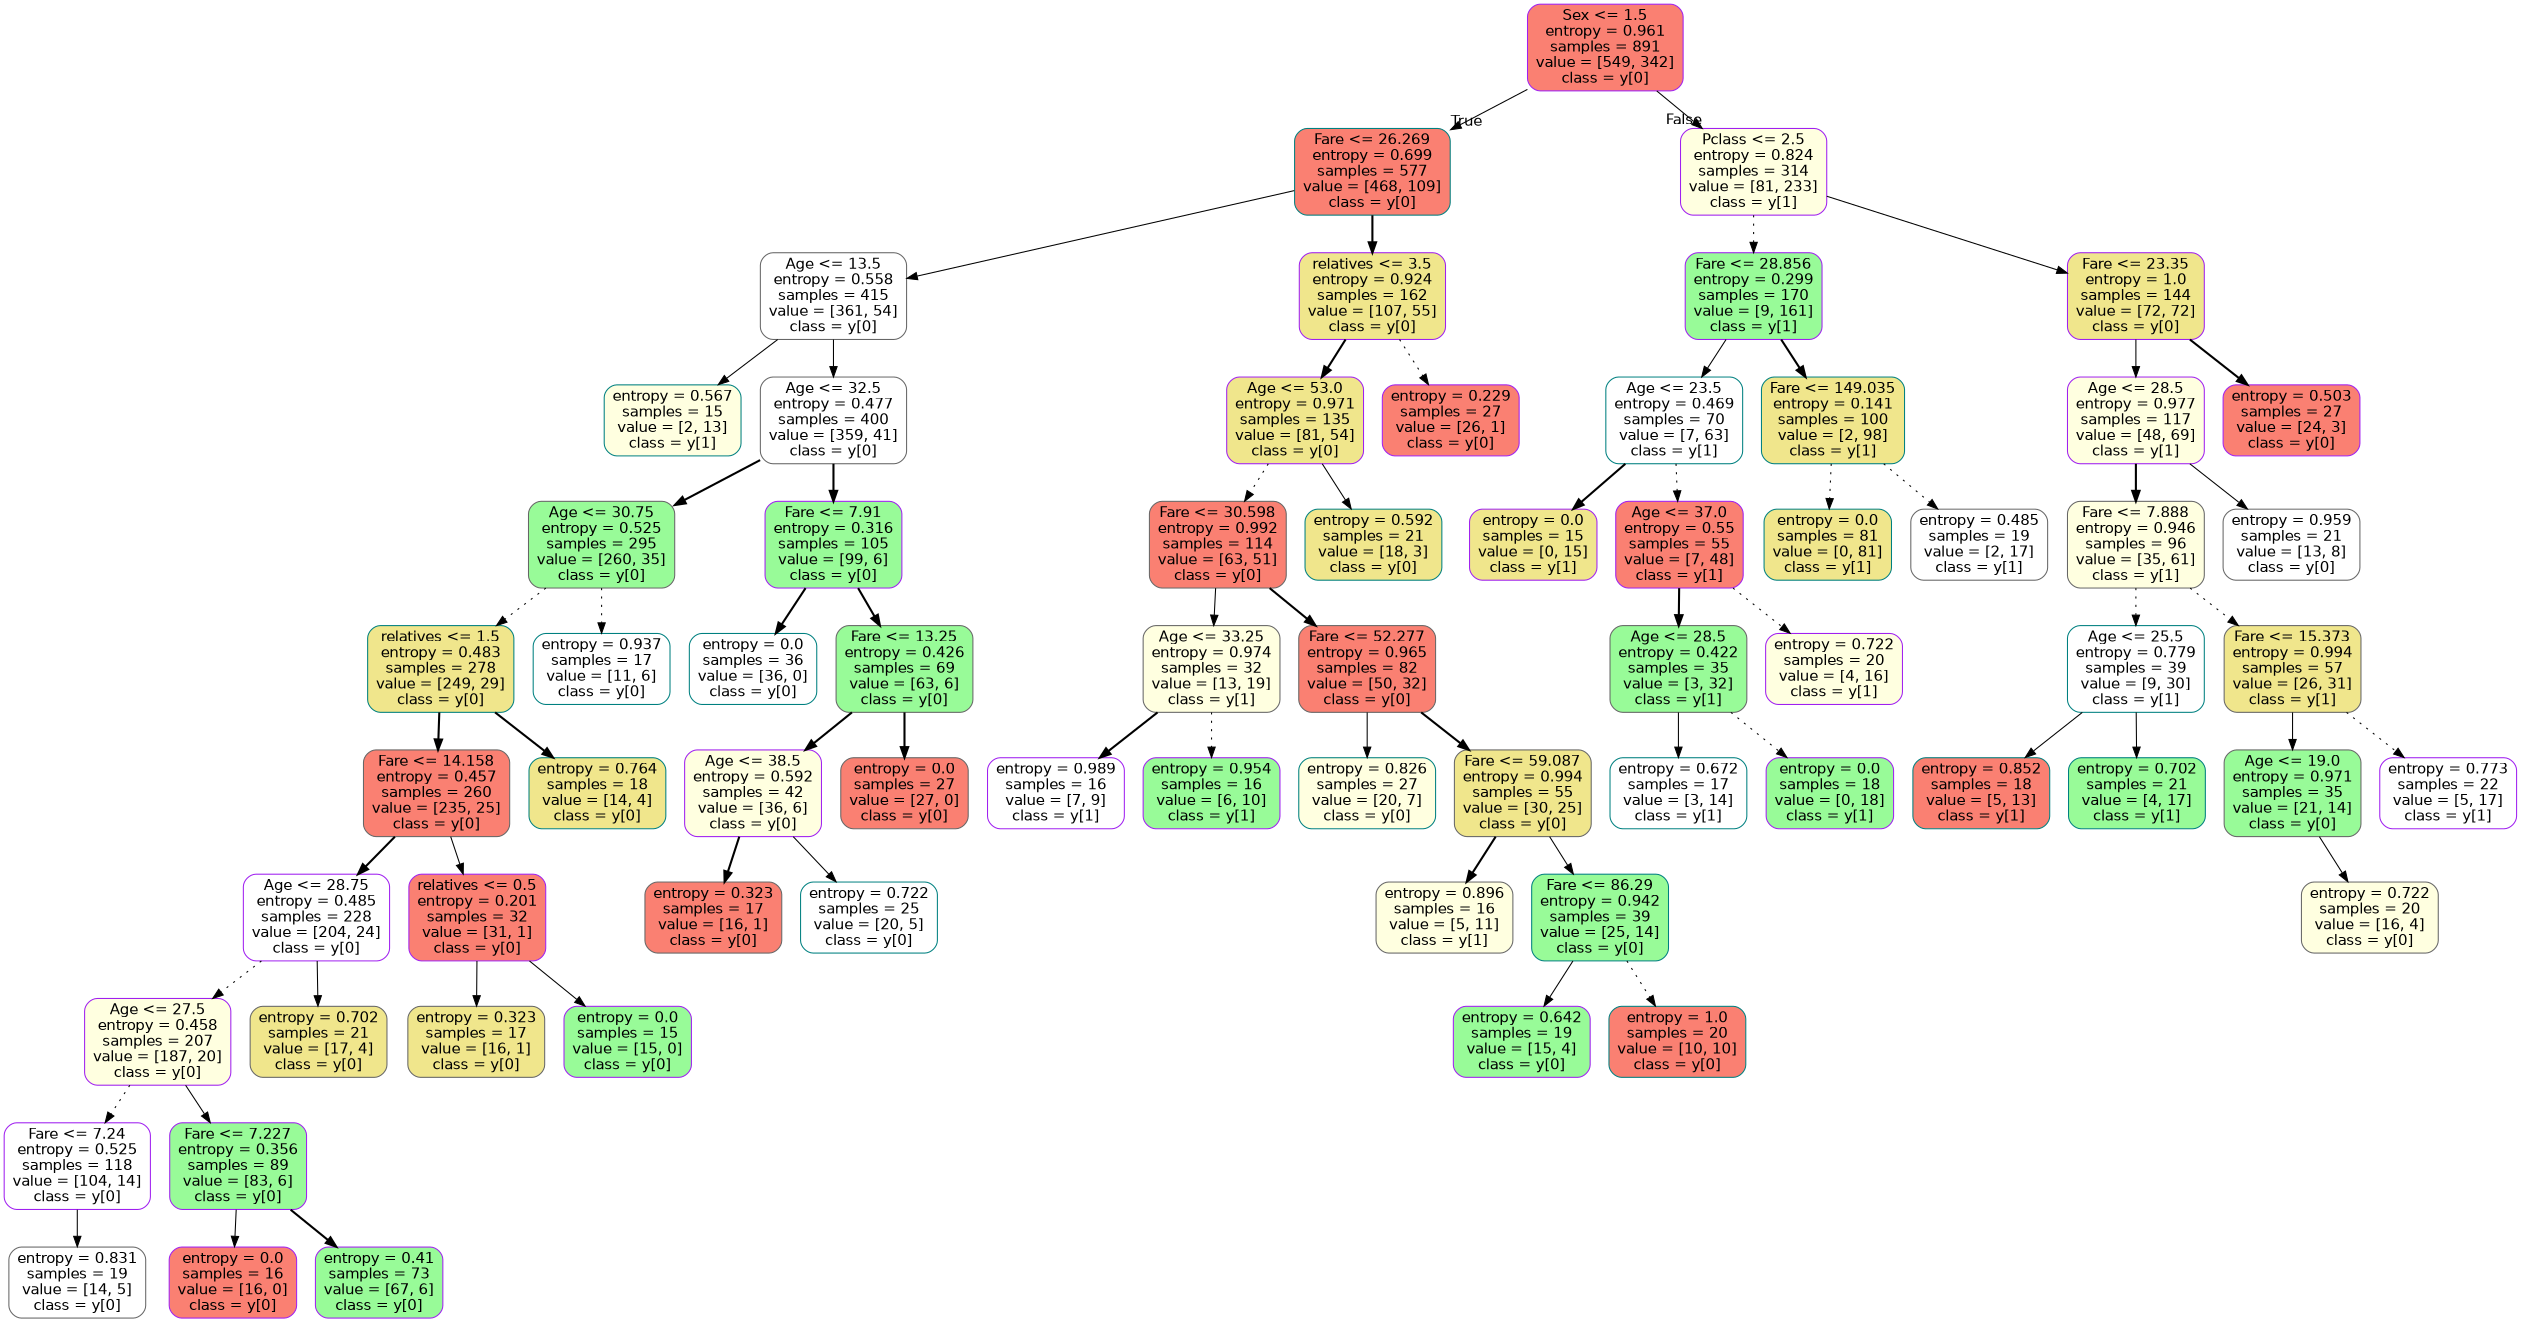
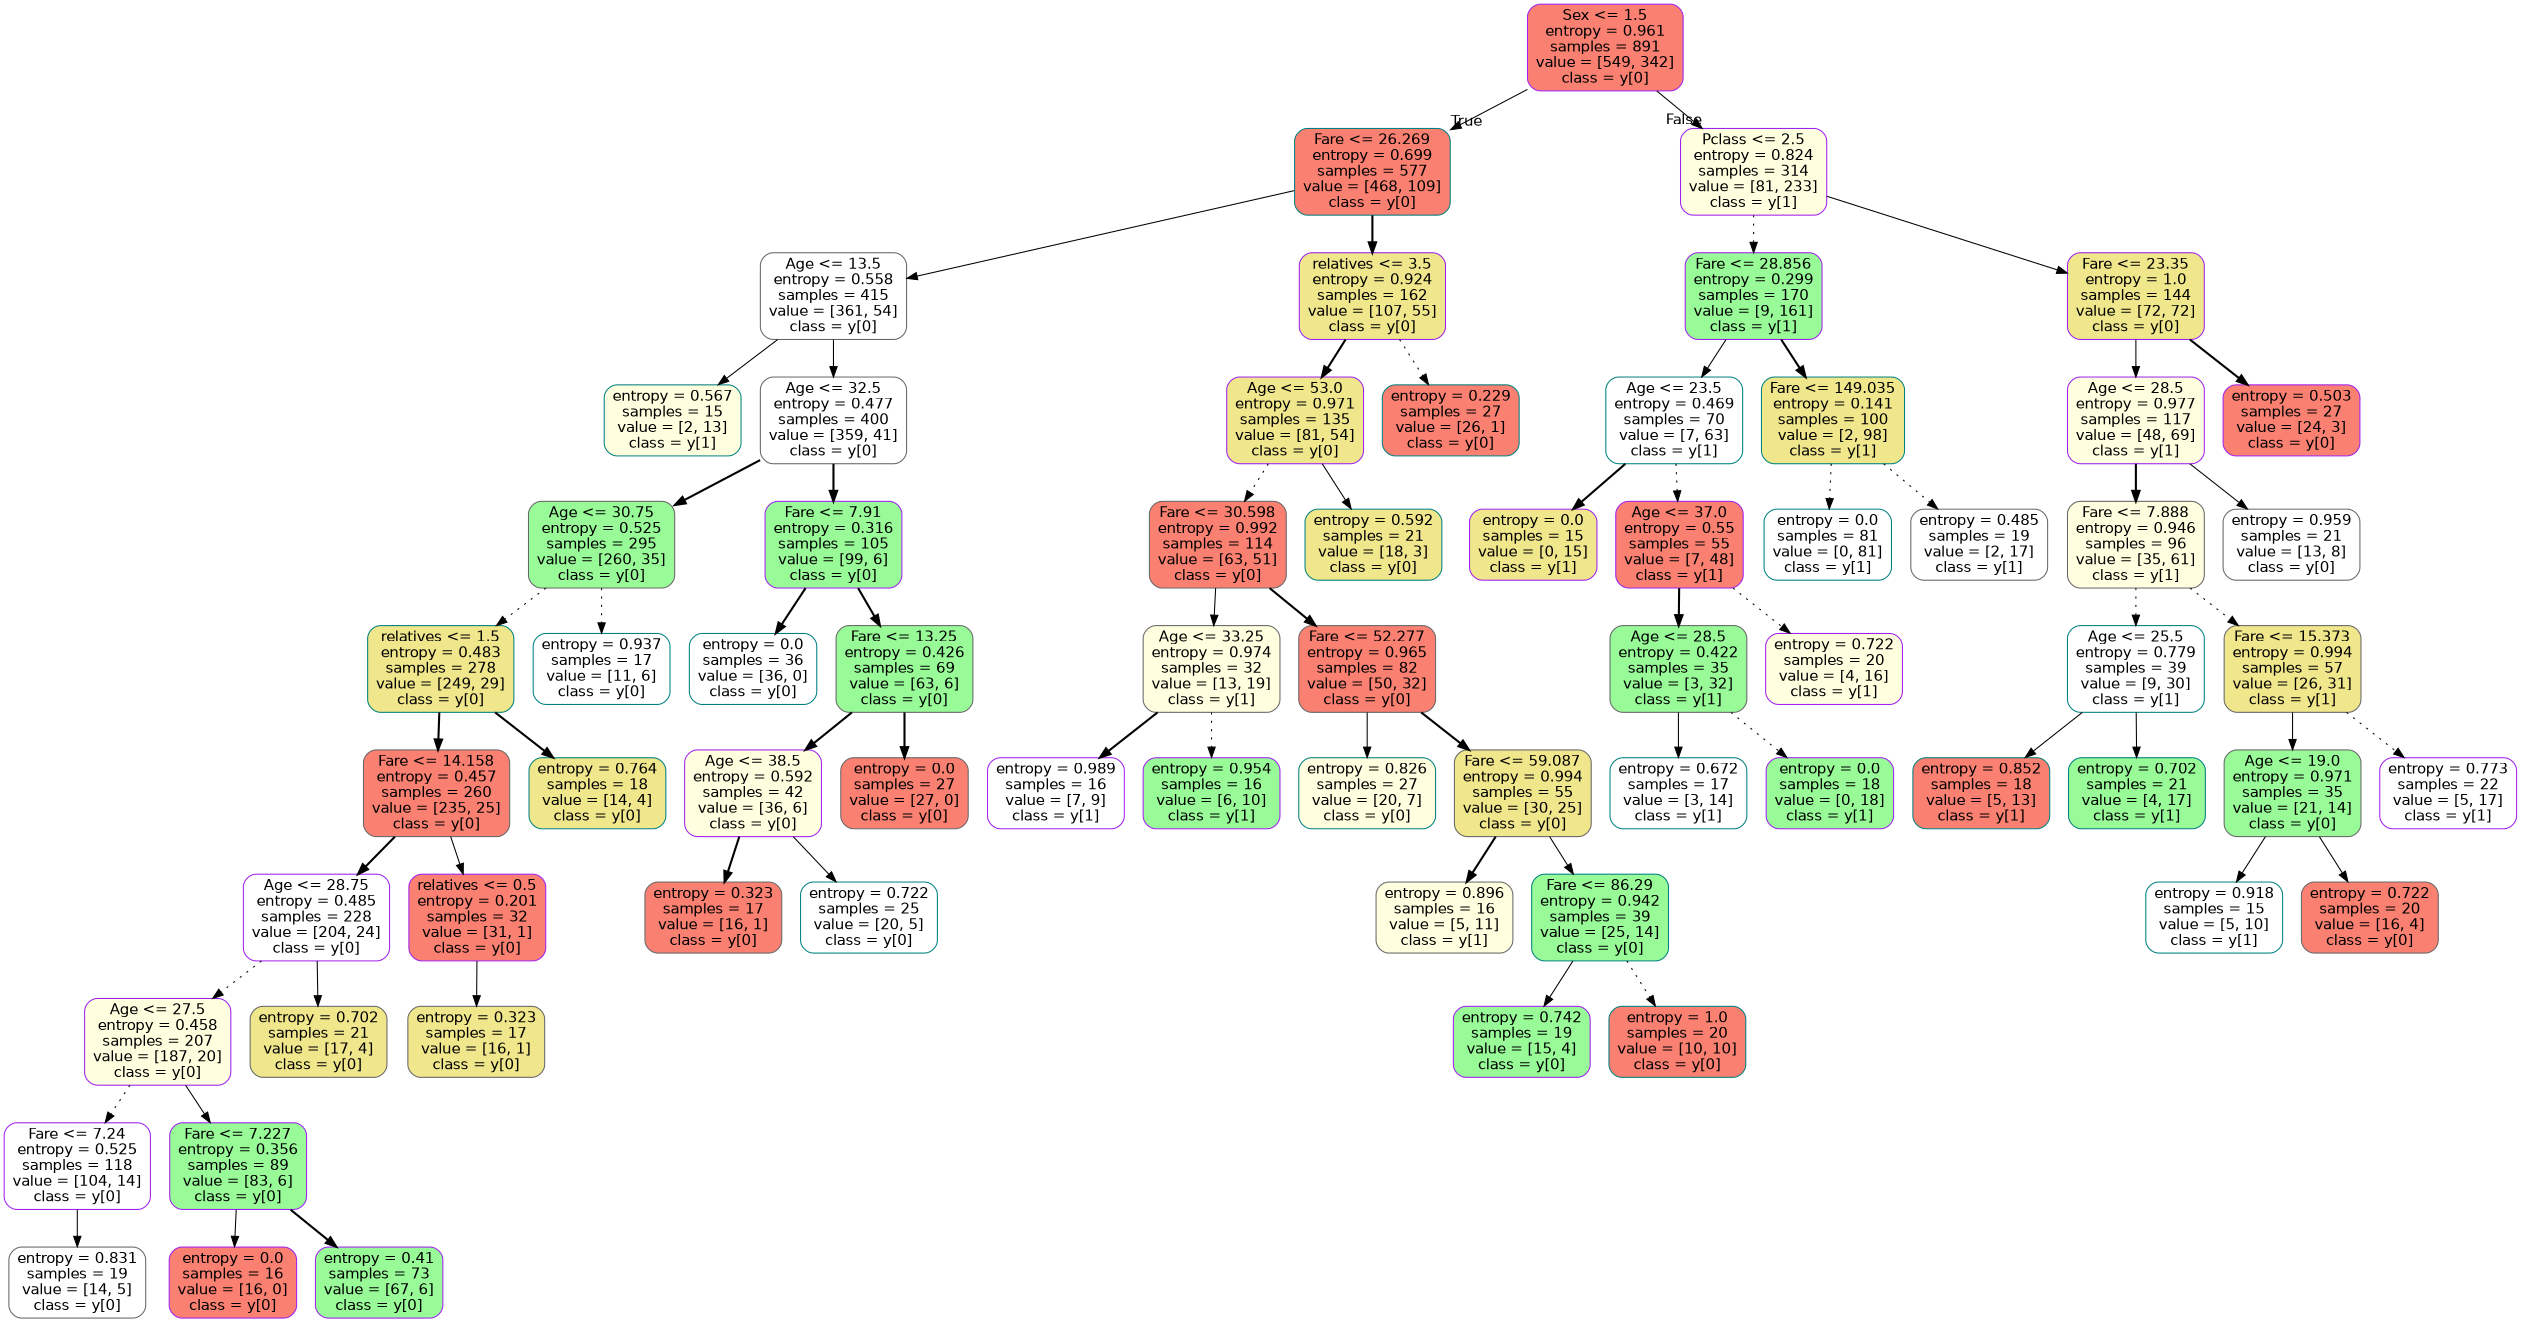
node "entropy = 0.229 samples = 27 value = [26, 1] class = y[0]": color purple -> teal
node "entropy = 0.0 samples = 81 value = [0, 81] class = y[1]": fillcolor khaki -> white
node "entropy = 0.918 samples = 15 value = [5, 10] class = y[1]": added
node "entropy = 0.722 samples = 20 value = [16, 4] class = y[0]": fillcolor lightyellow -> salmon
node "entropy = 0.0 samples = 15 value = [15, 0] class = y[0]": removed
node "entropy = 0.642 samples = 19 value = [15, 4] class = y[0]": label "entropy = 0.642 samples = 19 value = [15, 4] class = y[0]" -> "entropy = 0.742 samples = 19 value = [15, 4] class = y[0]"
